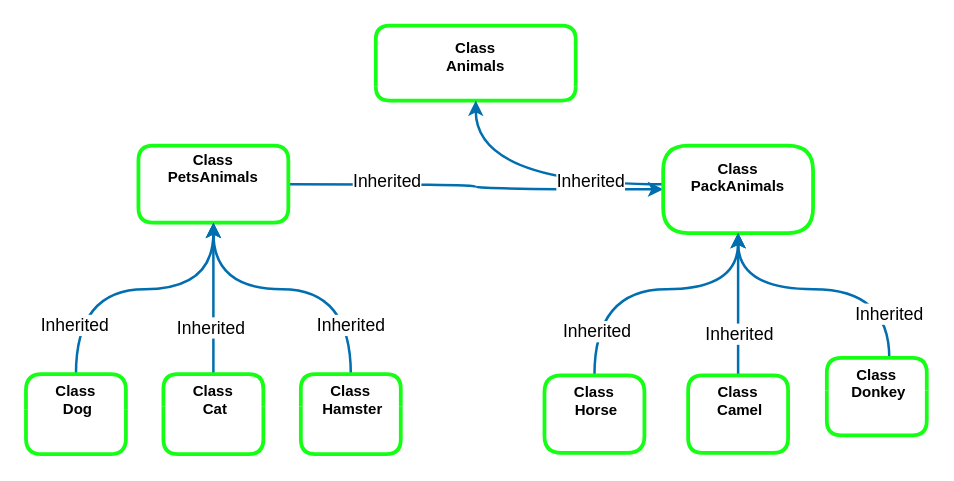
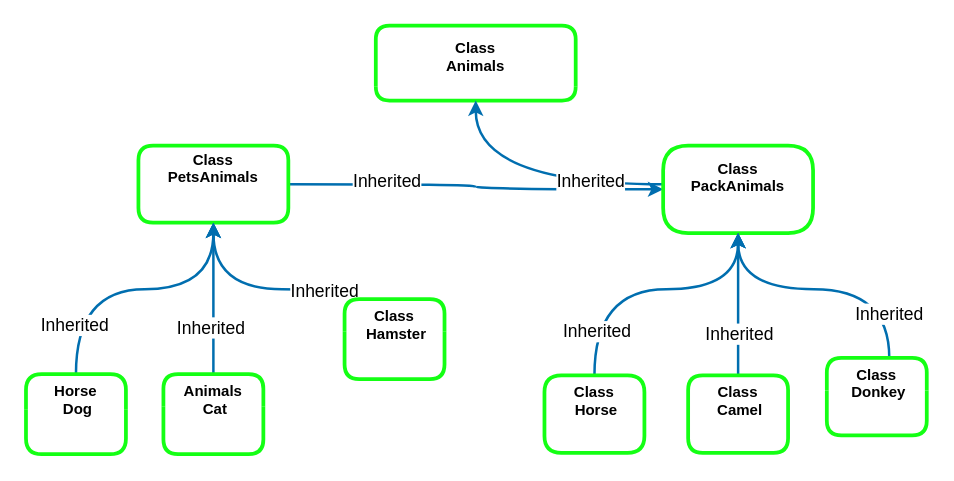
node "Class Dog": label "Class Dog" -> "Horse Dog"
node "Class Cat": label "Class Cat" -> "Animals Cat"
node "Class Hamster": moved (351, 414) -> (394, 339)
